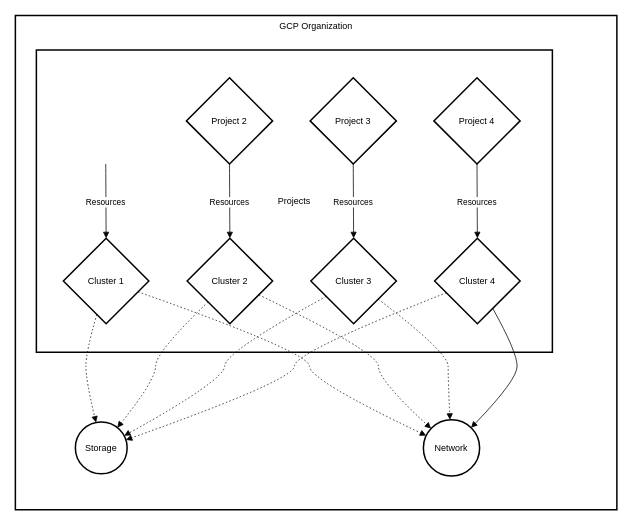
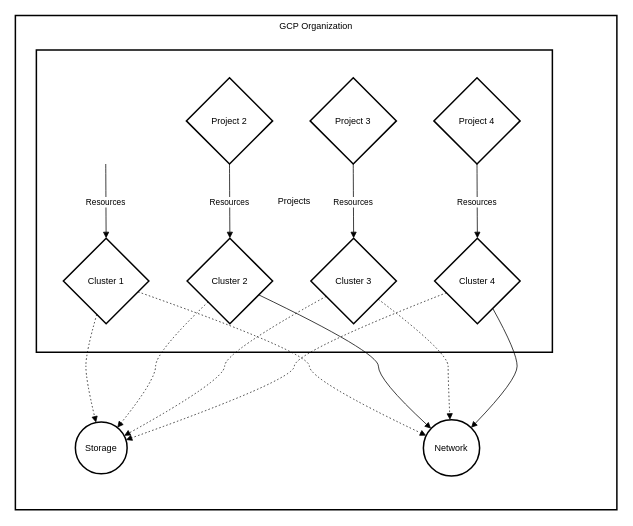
edge "Cluster 2" -> "Network": style dashed -> solid
